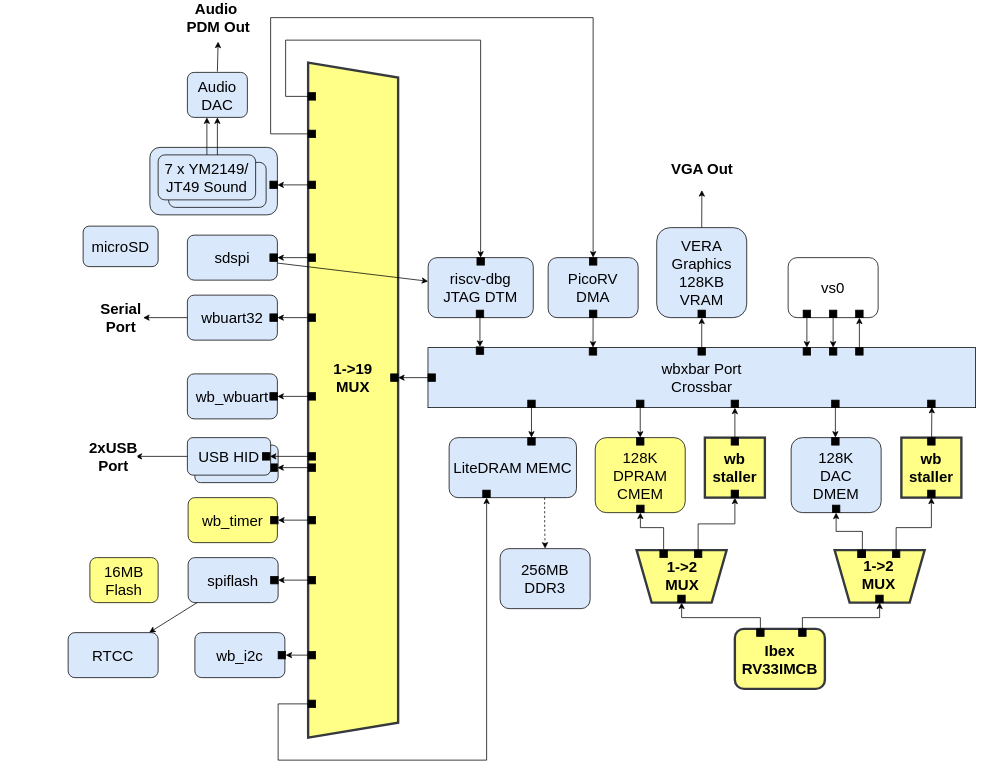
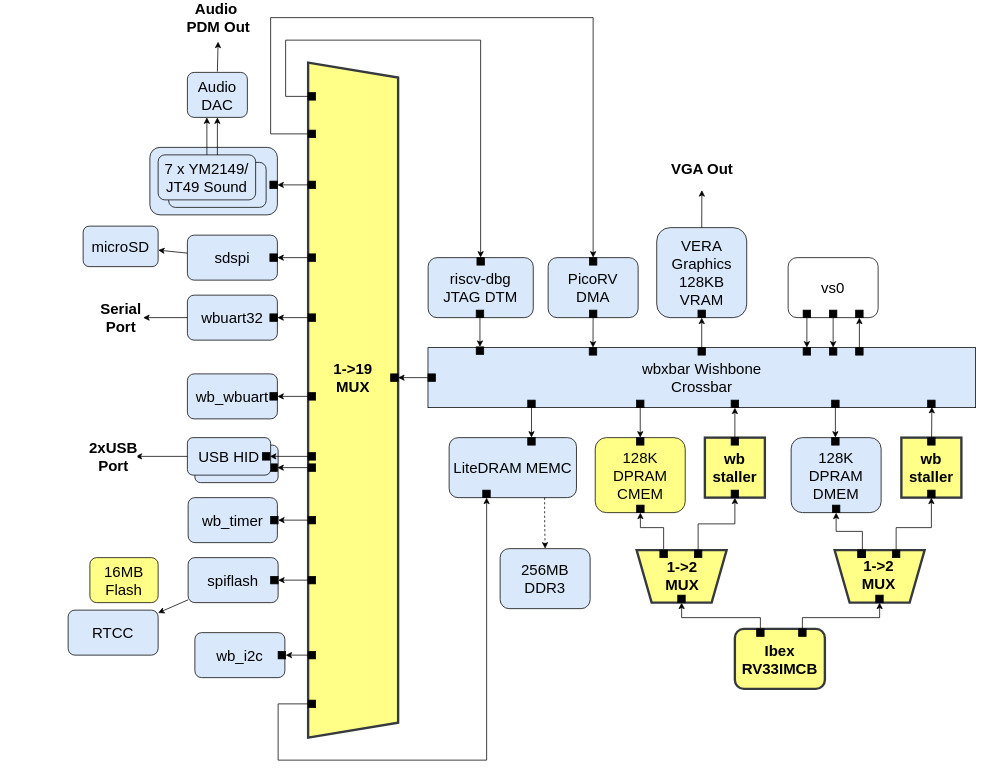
edge "sdspi" -> "riscv-dbgJTAG DTM": now "sdspi" -> "microSD"
node "wbxbar Port Crossbar": label "wbxbar Port Crossbar" -> "wbxbar Wishbone Crossbar"
node "128K DAC DMEM": label "128K DAC DMEM" -> "128K DPRAM DMEM"
node "wb_timer": fillcolor #ffff88 -> #dae8fc
node "RTCC": moved (113, 655) -> (113, 633)
